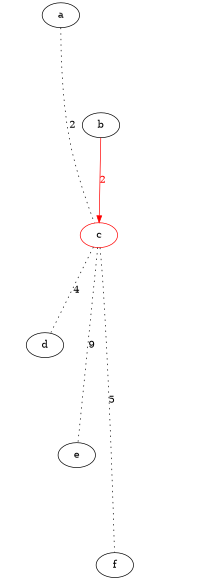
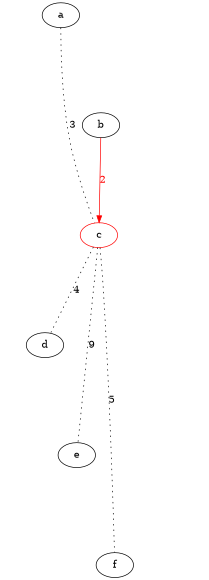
edge "a" -- "c": label "2" -> "3"
